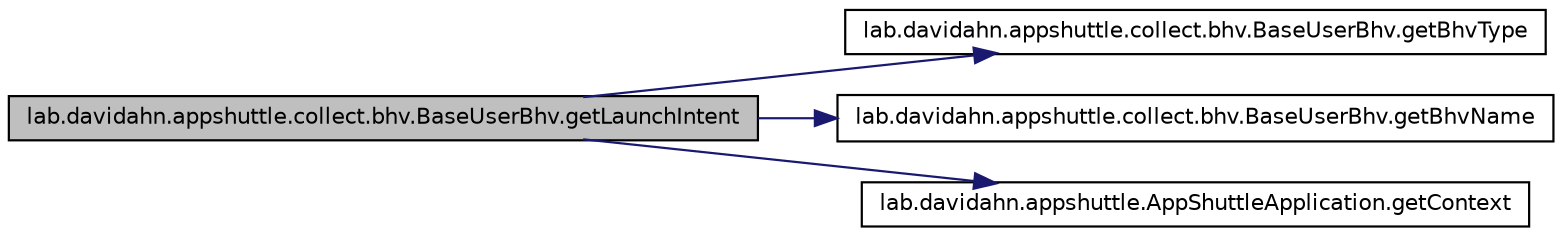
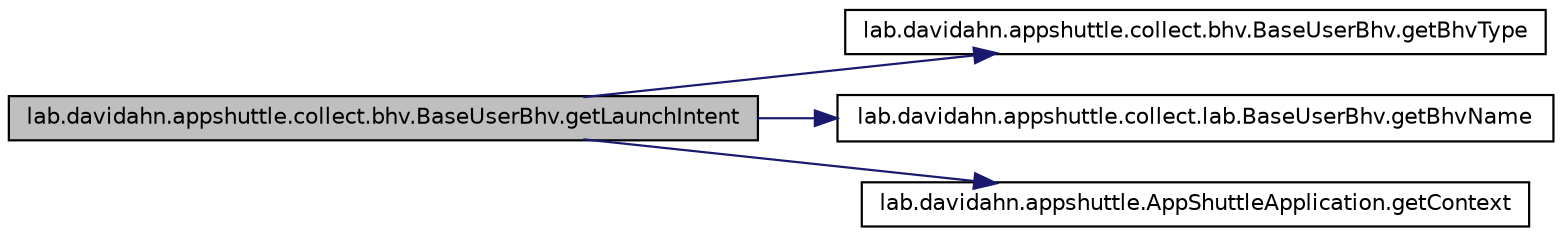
node "lab.davidahn.appshuttle.collect.bhv.BaseUserBhv.getBhvName": label "lab.davidahn.appshuttle.collect.bhv.BaseUserBhv.getBhvName" -> "lab.davidahn.appshuttle.collect.lab.BaseUserBhv.getBhvName"
